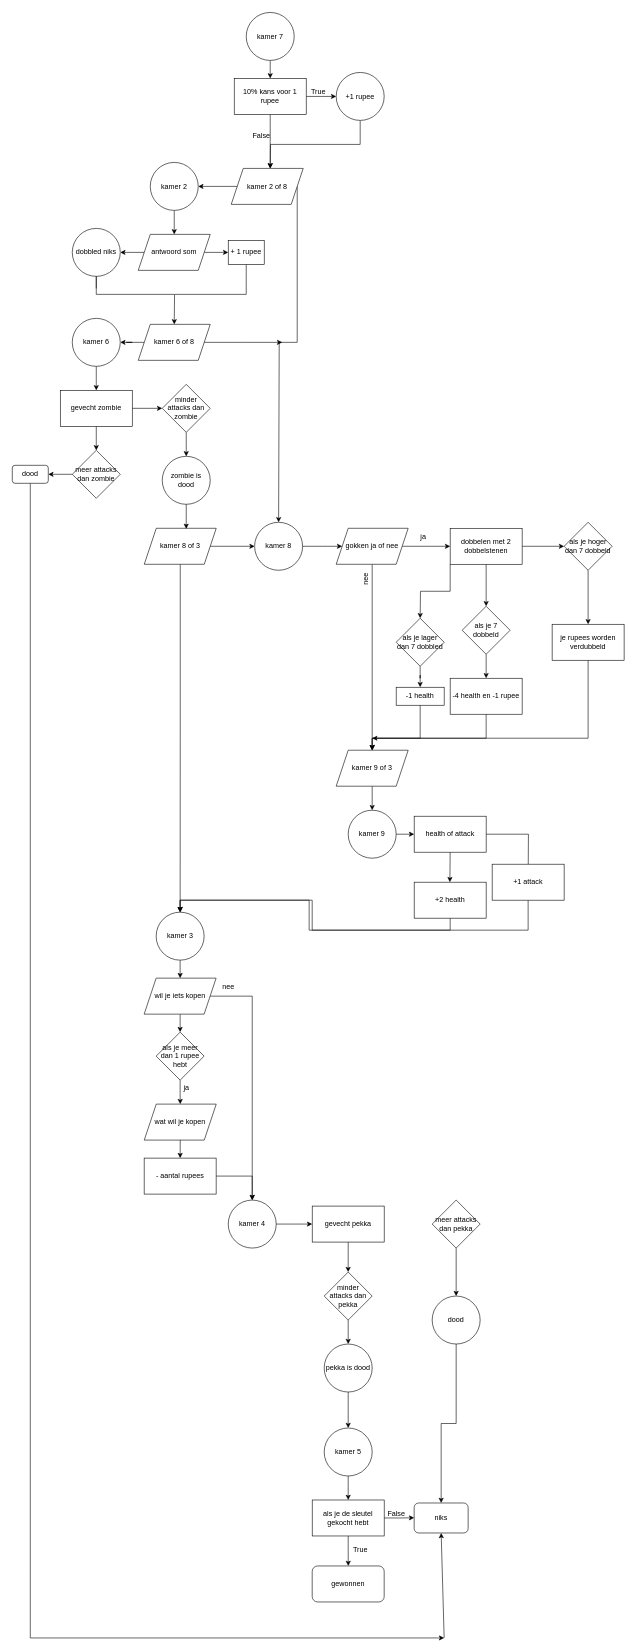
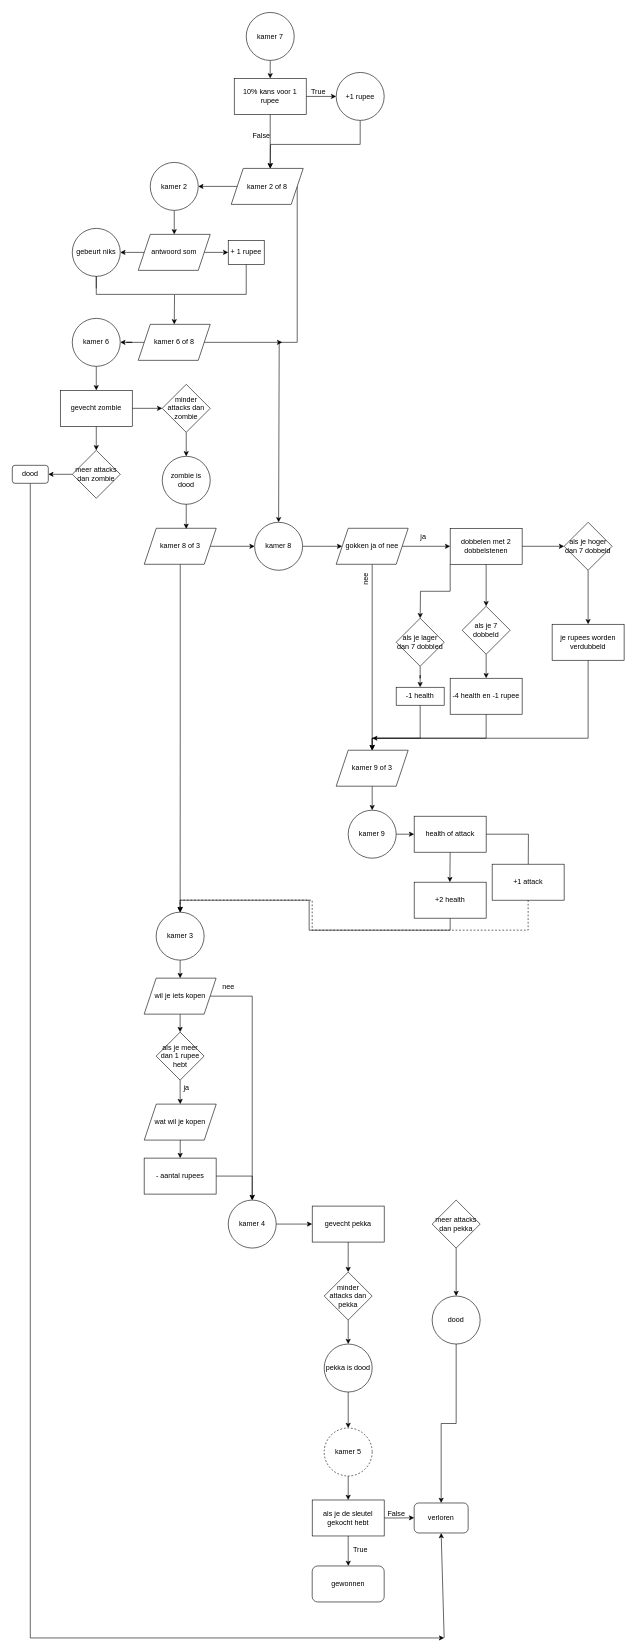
node "dobbled niks": label "dobbled niks" -> "gebeurt niks"
edge "+1 attack" -> "kamer 3": style solid -> dashed
node "kamer 5": style solid -> dashed
node "niks": label "niks" -> "verloren"
